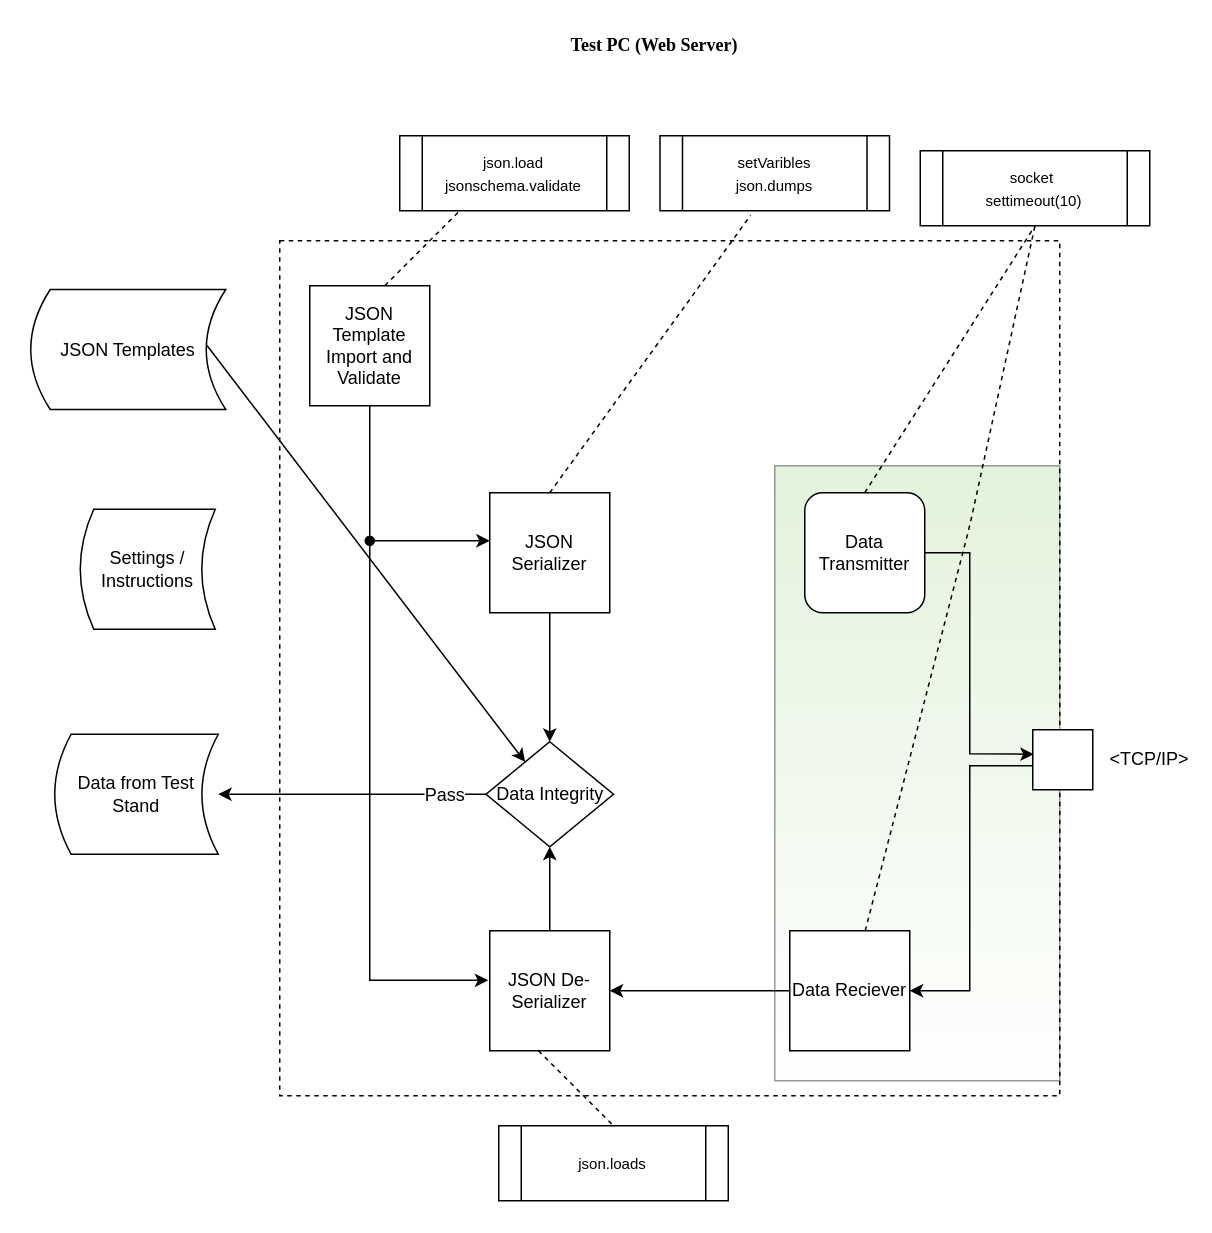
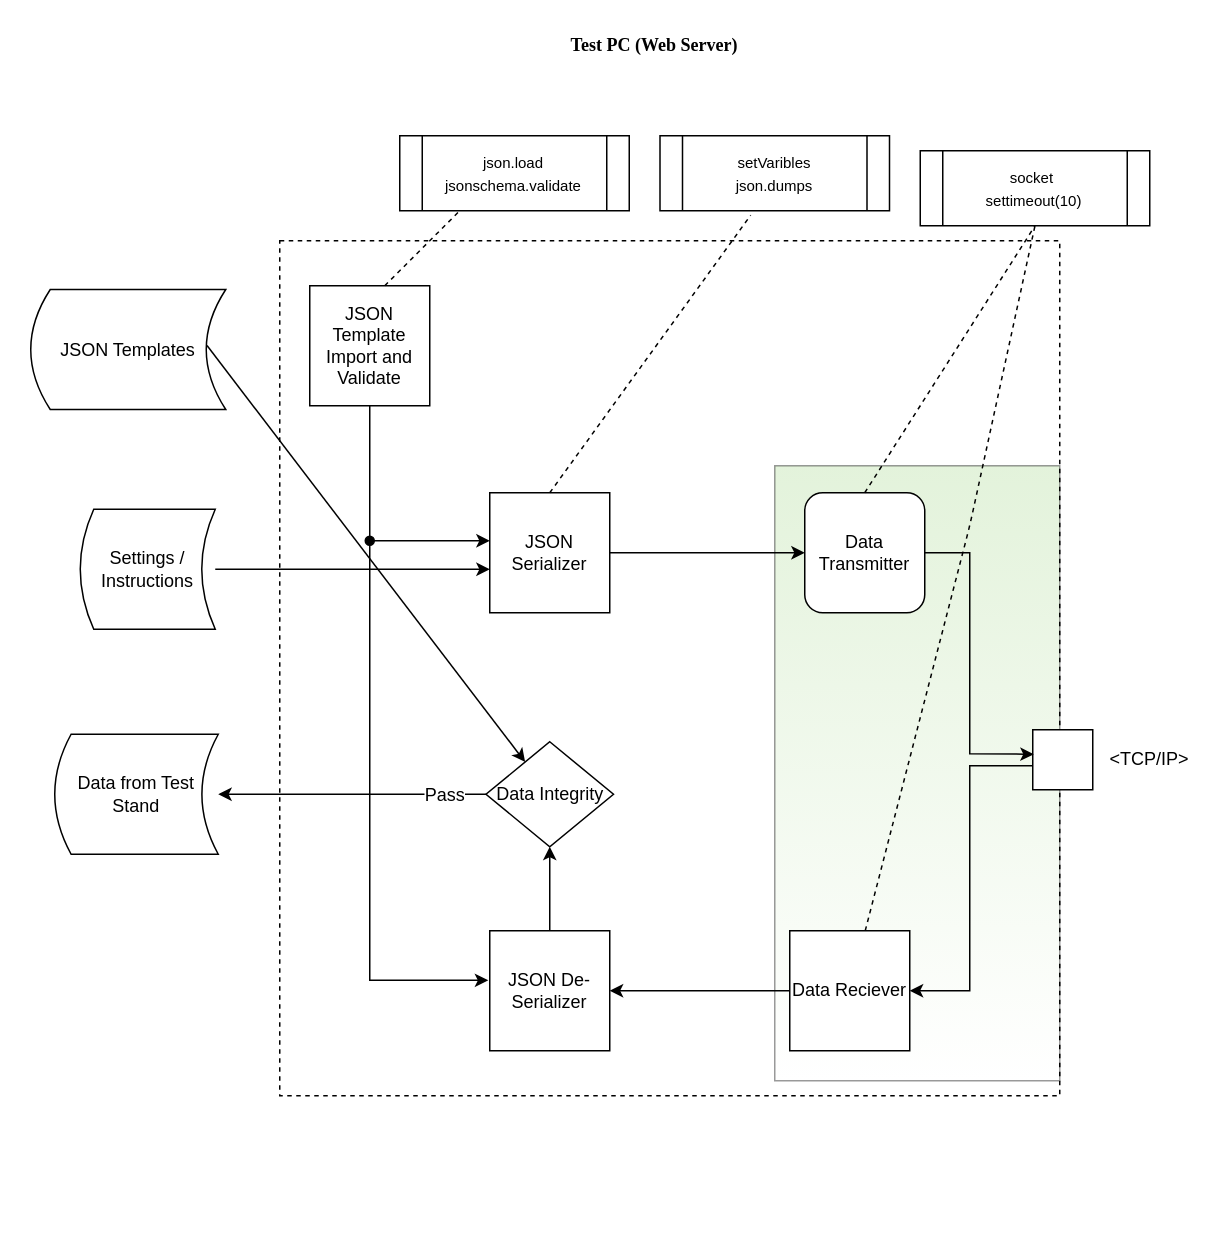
edge "Settings / Instructions" -> "JSON Serializer": added
edge "JSON Serializer" -> "Data Integrity": now "JSON Serializer" -> "Data Transmitter"
edge "JSON De-Serializer" -- "json.loads": removed
node "json.loads": removed
